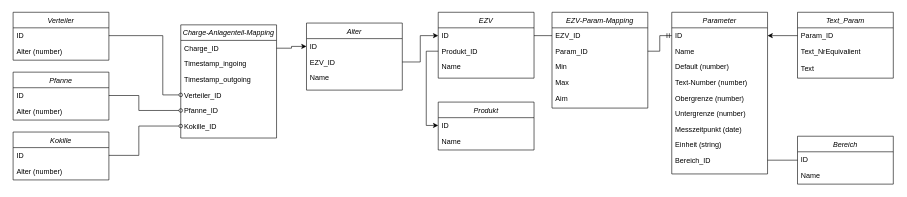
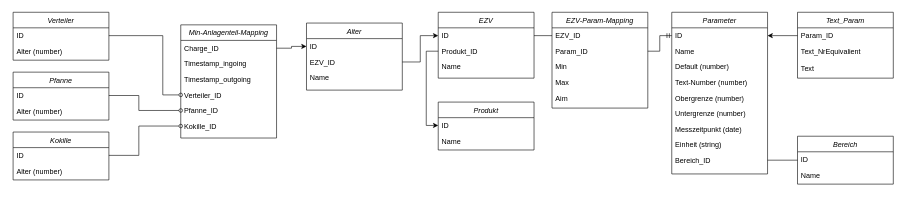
node "Charge-Anlagenteil-Mapping": label "Charge-Anlagenteil-Mapping" -> "Min-Anlagenteil-Mapping"
